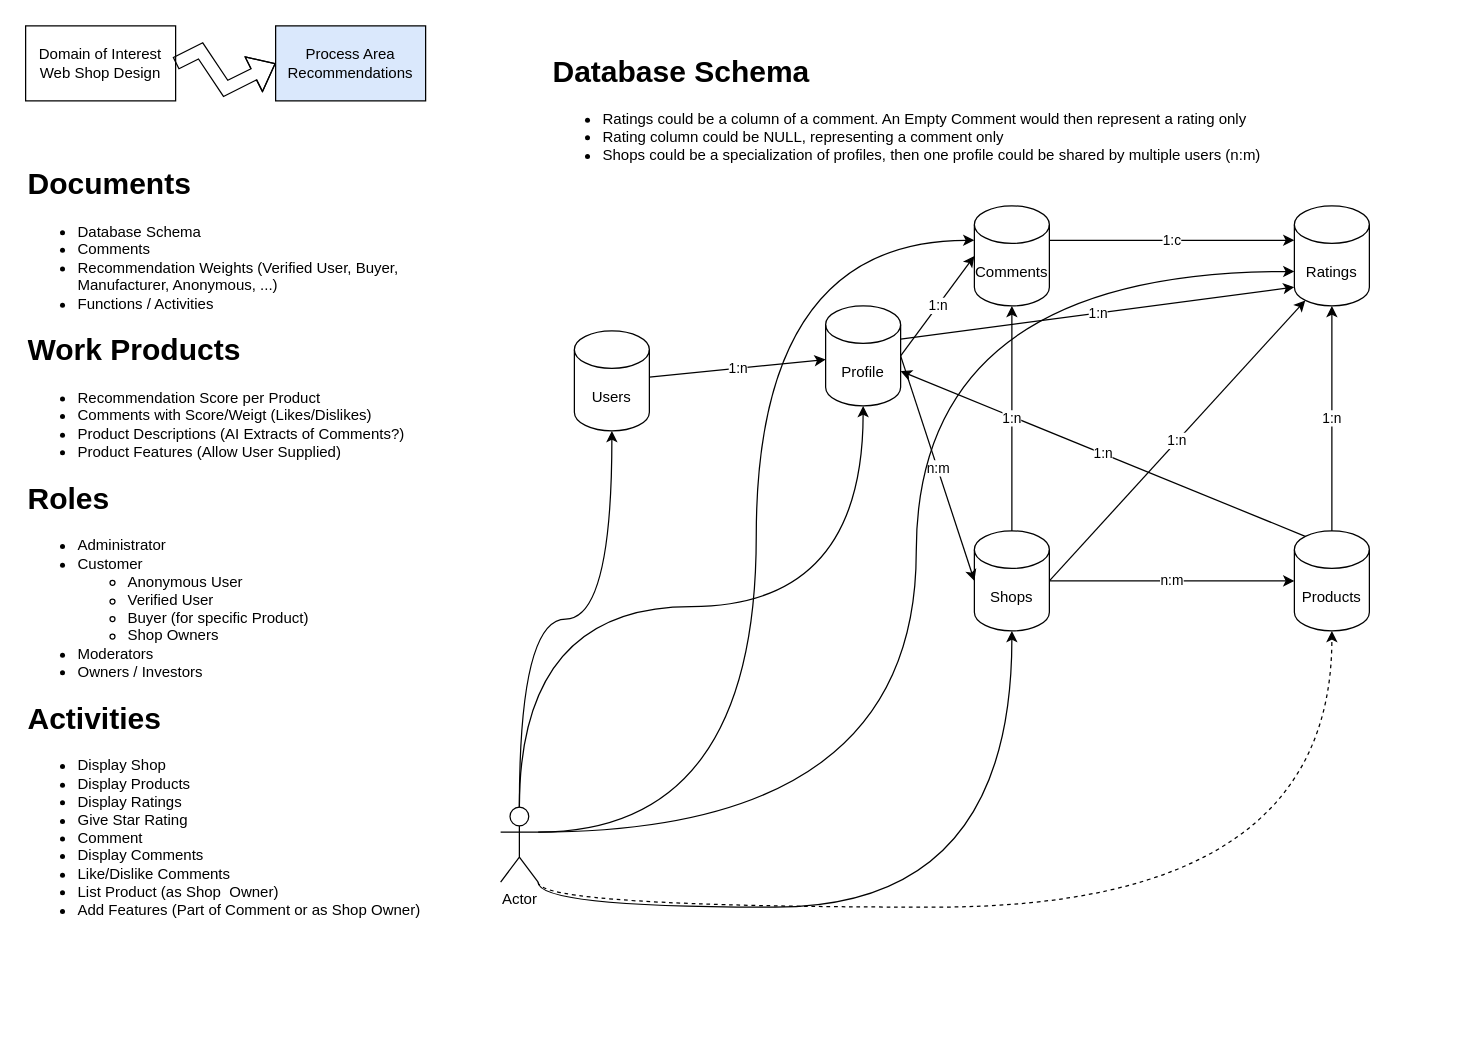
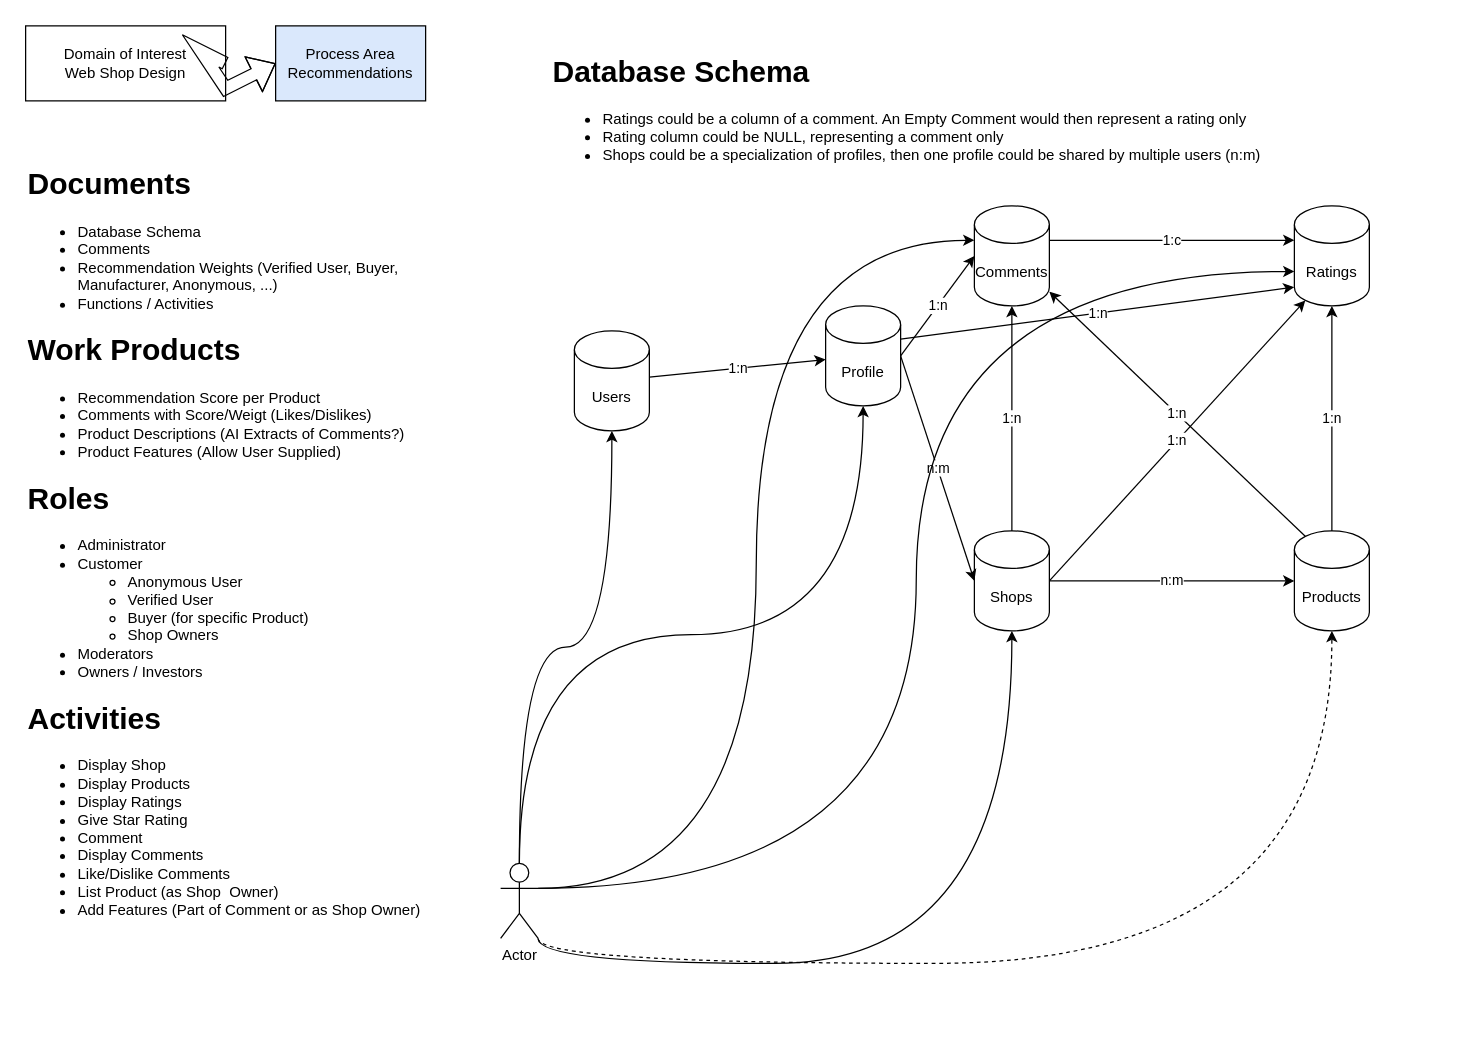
node "Domain of Interest Web Shop Design": size 150x75 -> 200x75
edge "Products" -> "Profile": now "Products" -> "Comments"
node "Actor": moved (519, 844) -> (519, 901)
